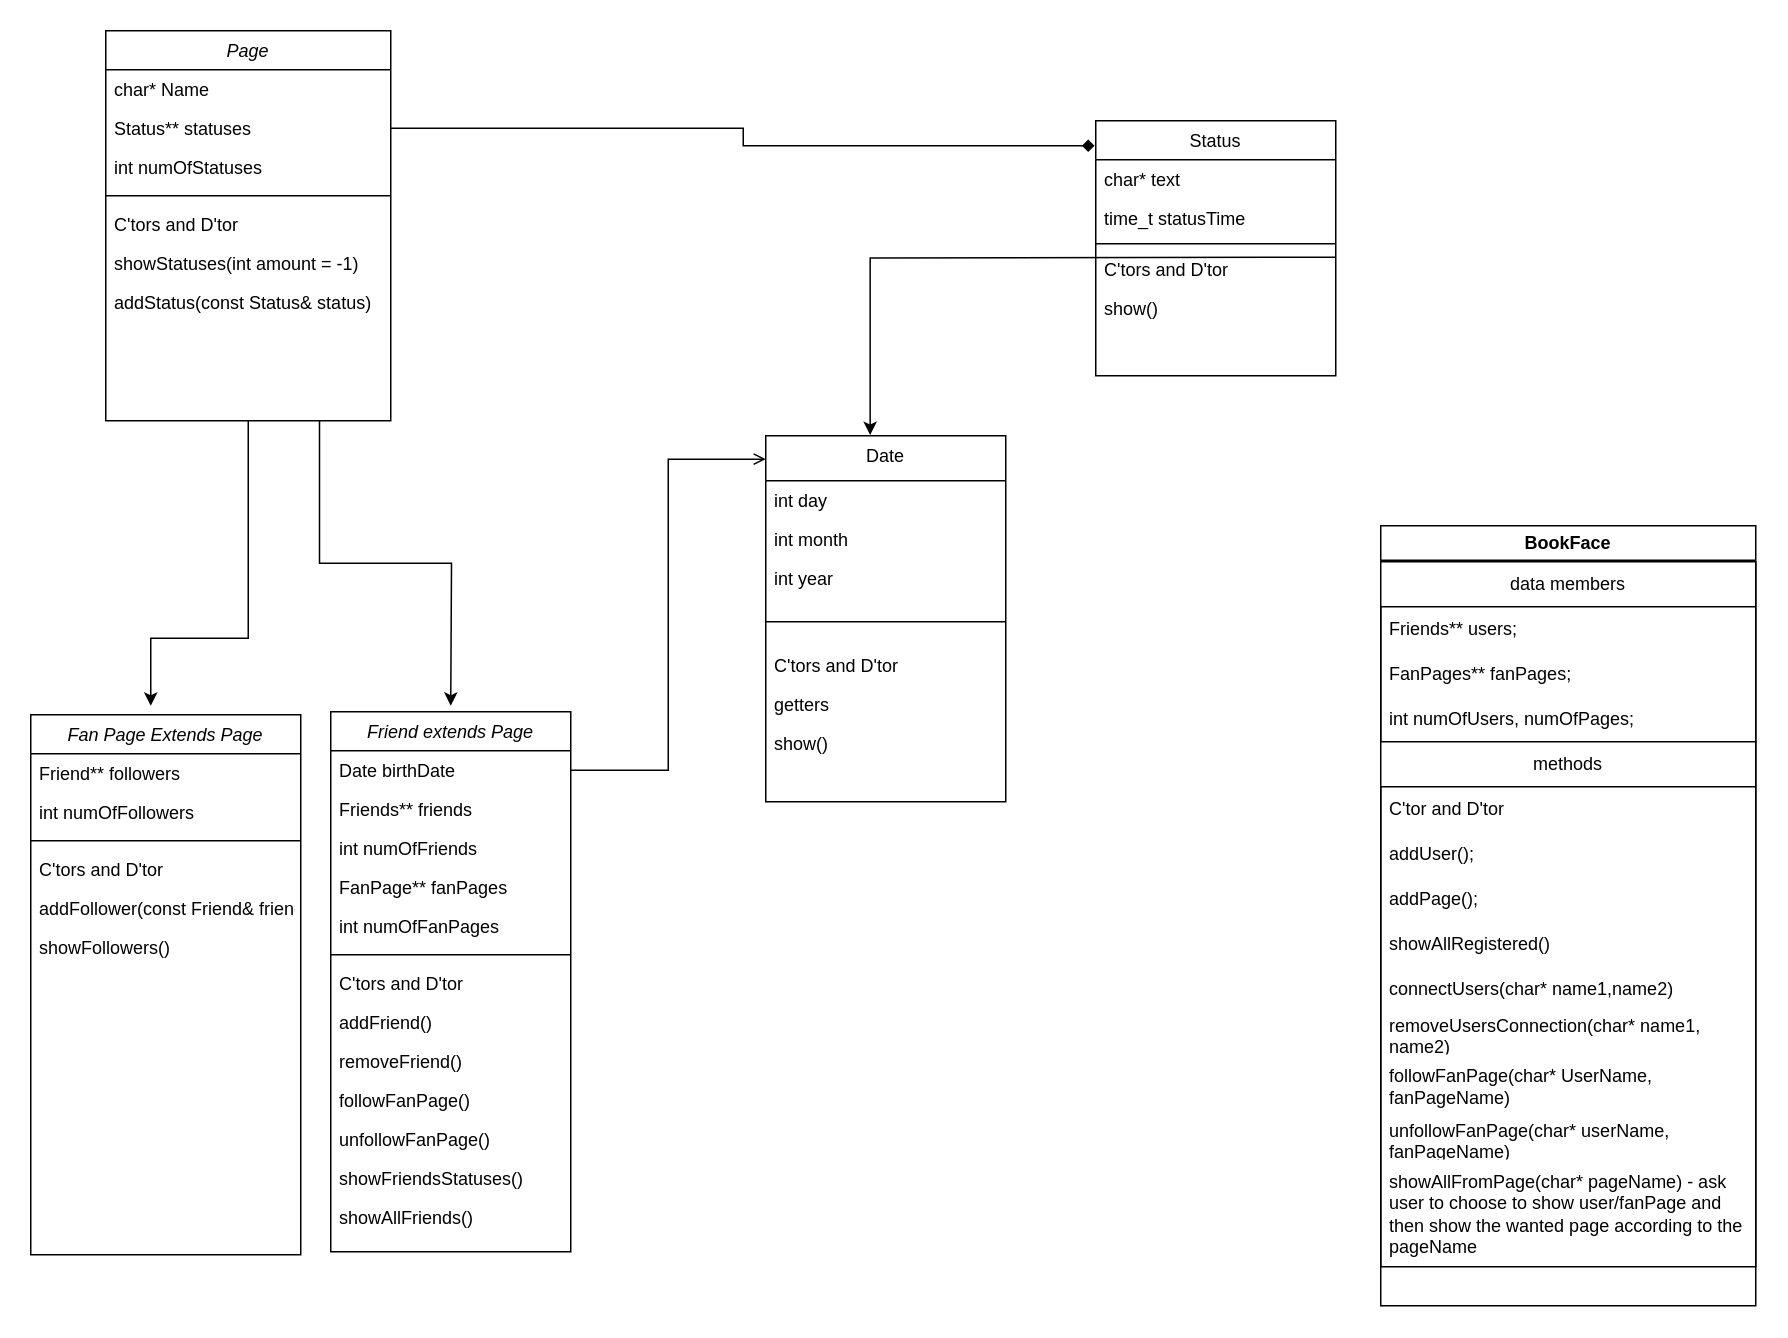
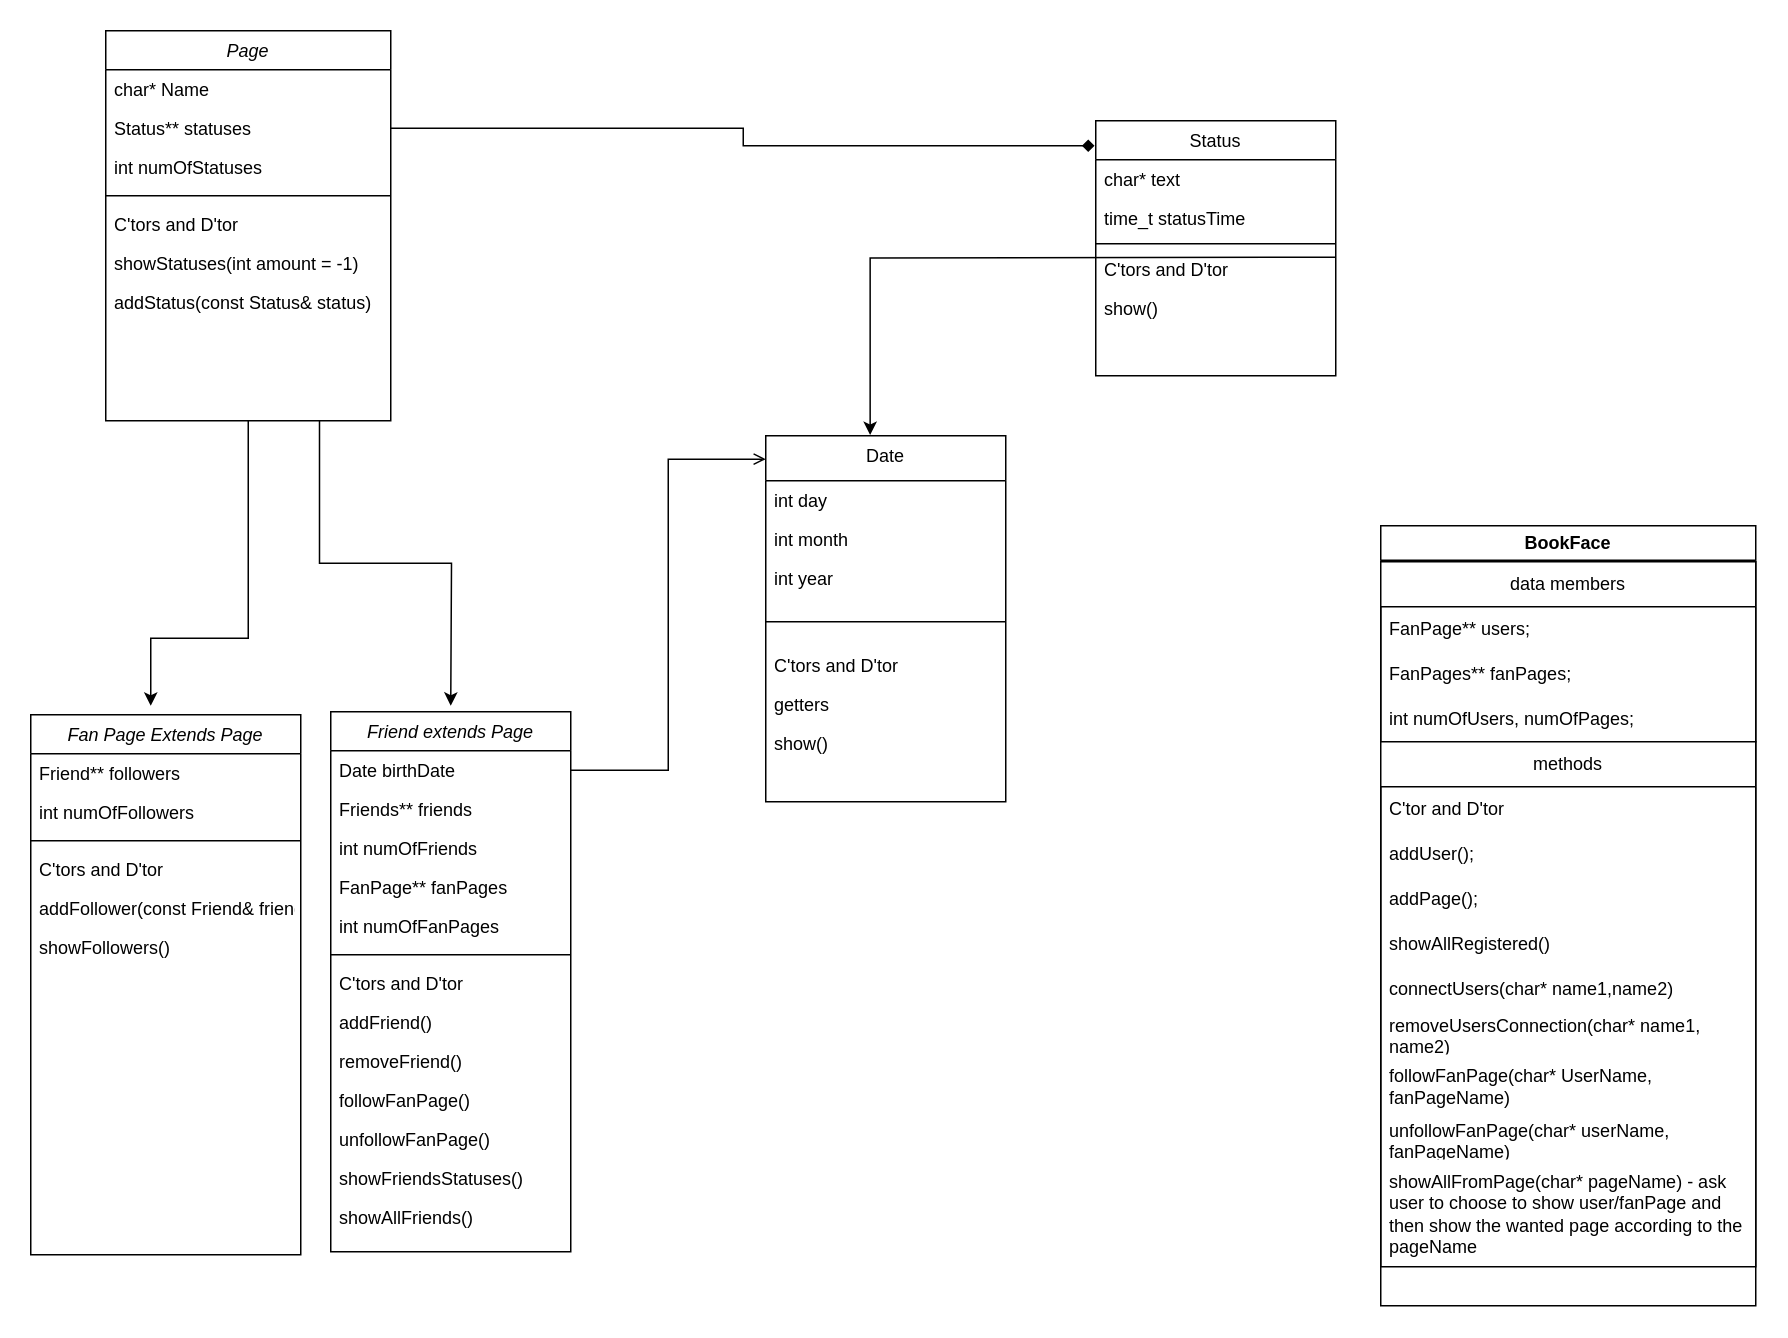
node "Friends** users;": label "Friends** users;" -> "FanPage** users;"
